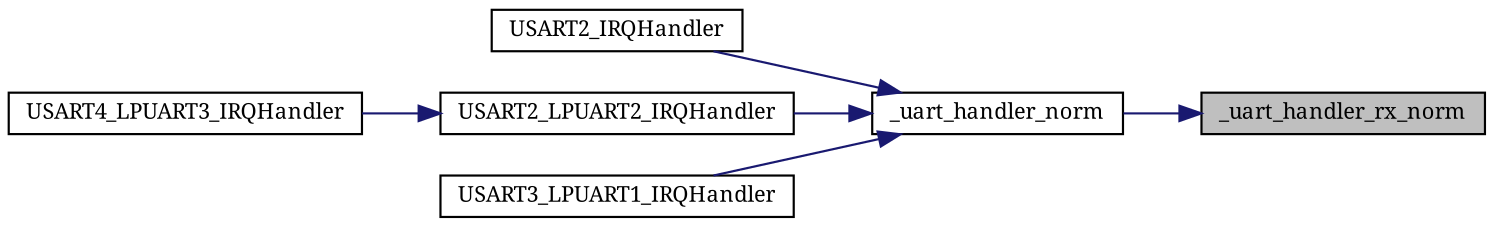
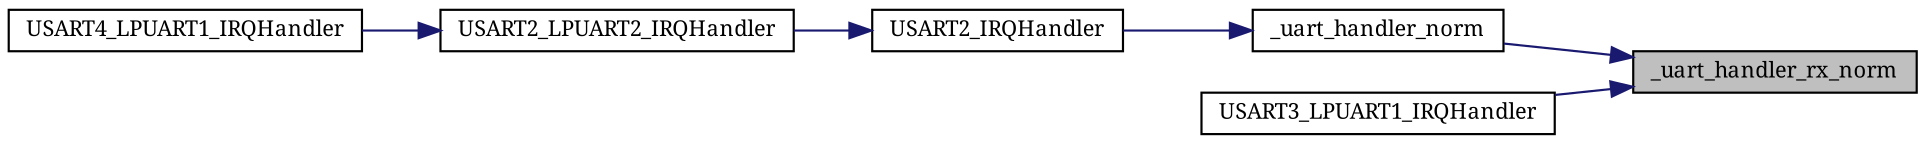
node "USART4_LPUART3_IRQHandler": label "USART4_LPUART3_IRQHandler" -> "USART4_LPUART1_IRQHandler"
edge "USART2_LPUART2_IRQHandler" -> "_uart_handler_norm": now "USART2_LPUART2_IRQHandler" -> "USART2_IRQHandler"
edge "USART3_LPUART1_IRQHandler" -> "_uart_handler_norm": now "USART3_LPUART1_IRQHandler" -> "_uart_handler_rx_norm"
